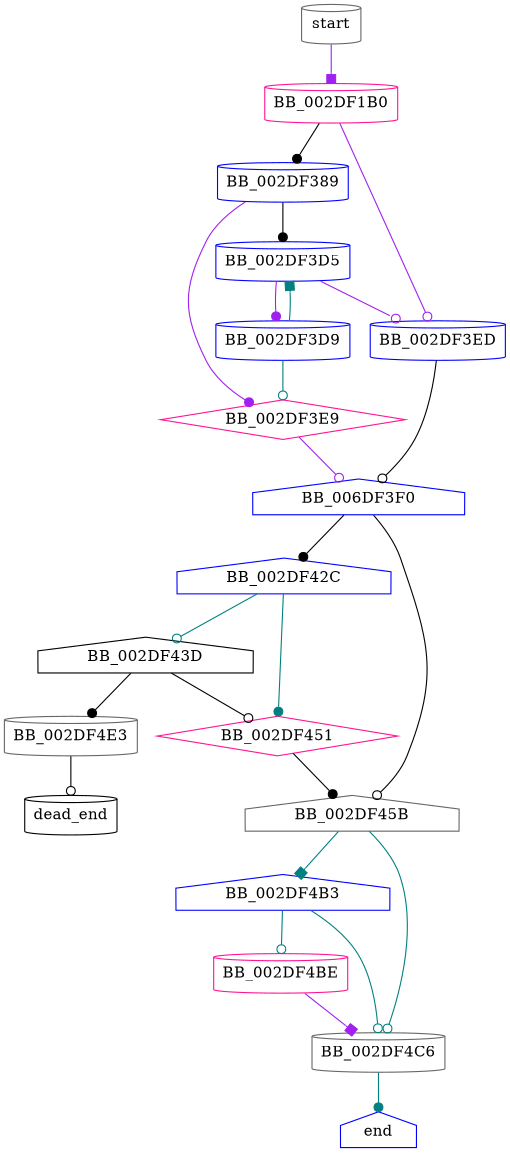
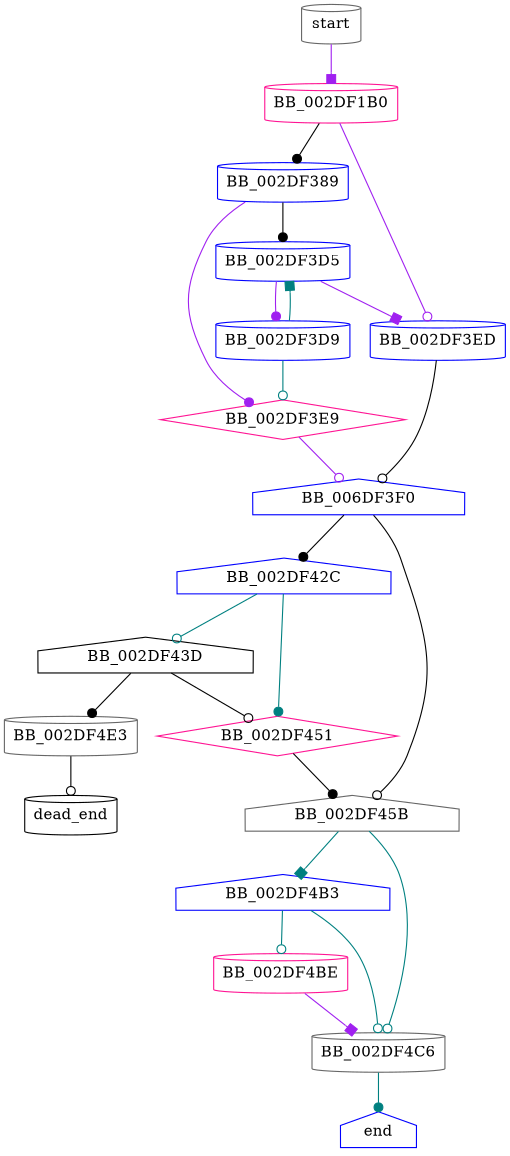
edge "BB_002DF3D5" -> "BB_002DF3ED": arrowhead odot -> box
